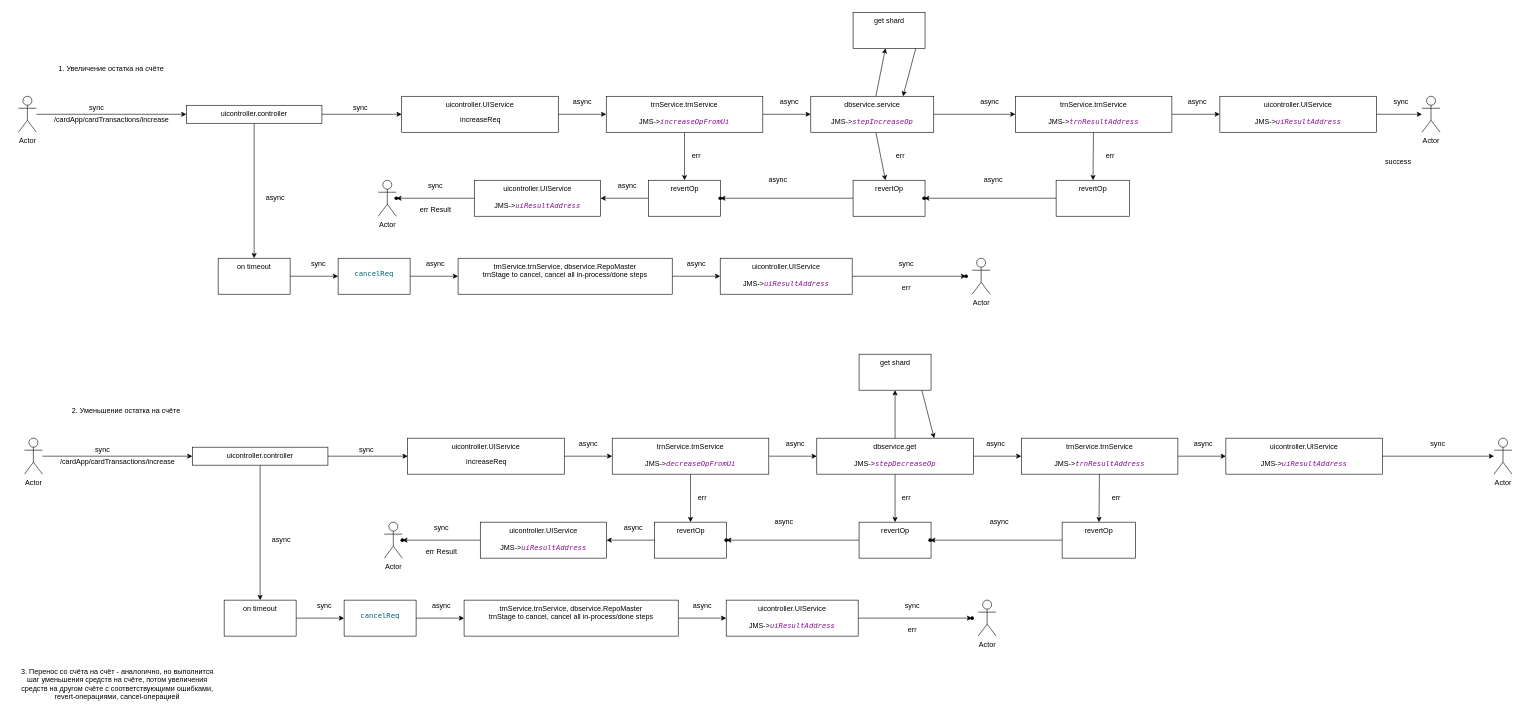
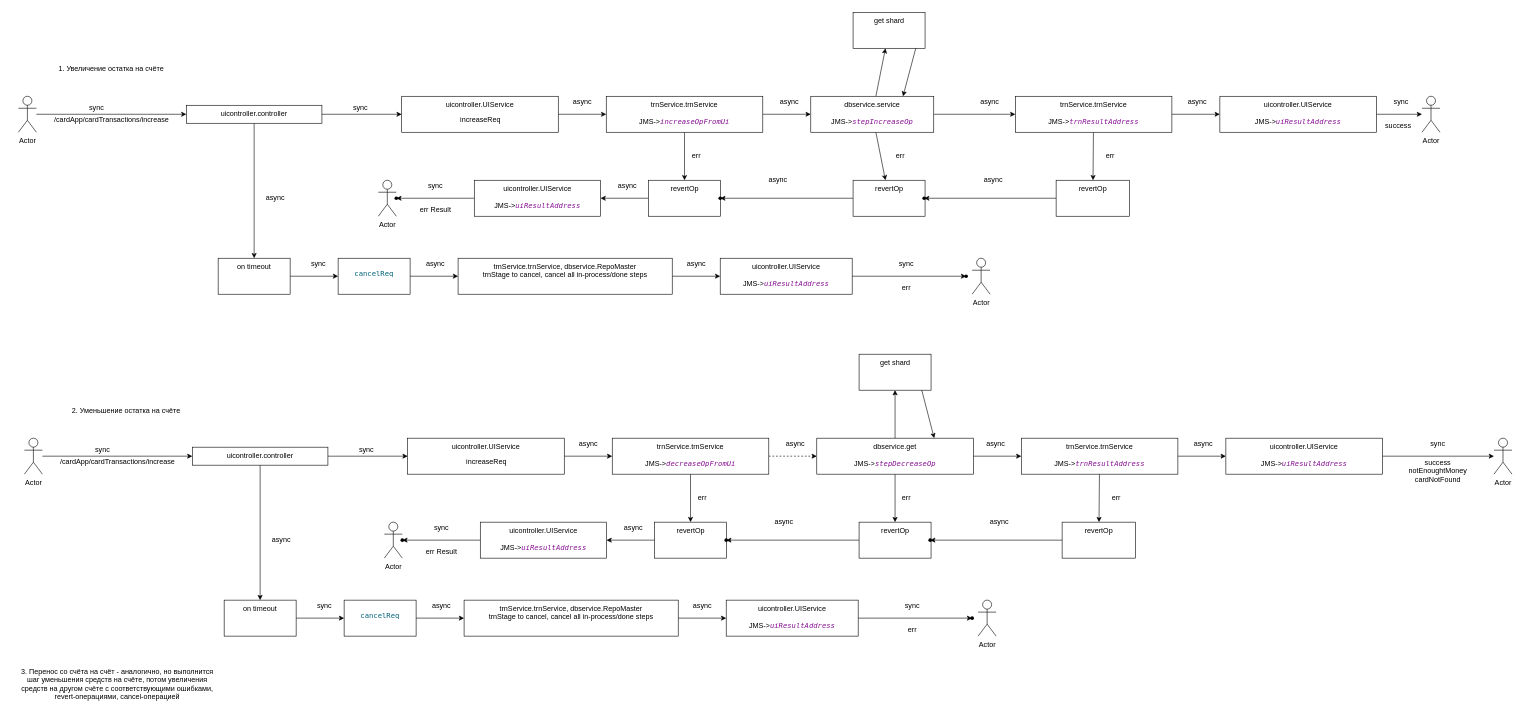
node "success": moved (1398, 162) -> (1398, 126)
edge "trnService.trnService JMS->decreaseOpFromUi" -> "dbservice.get JMS->stepDecreaseOp": style solid -> dashed
node "success notEnoughtMoney cardNotFound": added
